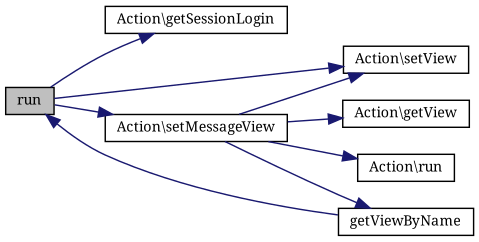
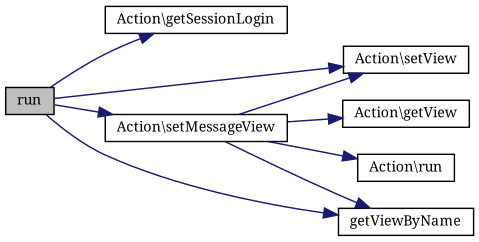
edge "getViewByName" -> "run": reversed
